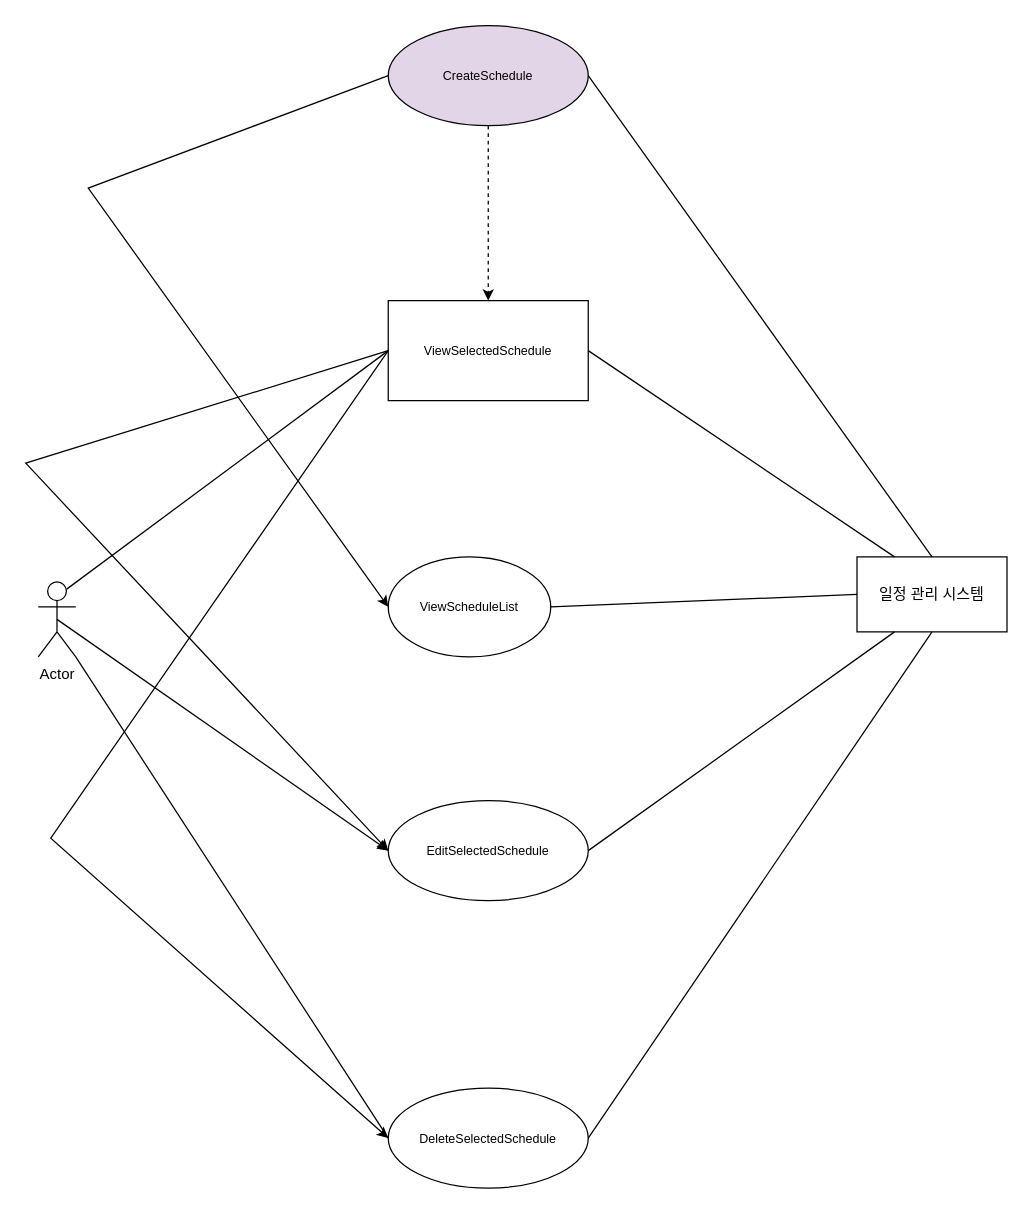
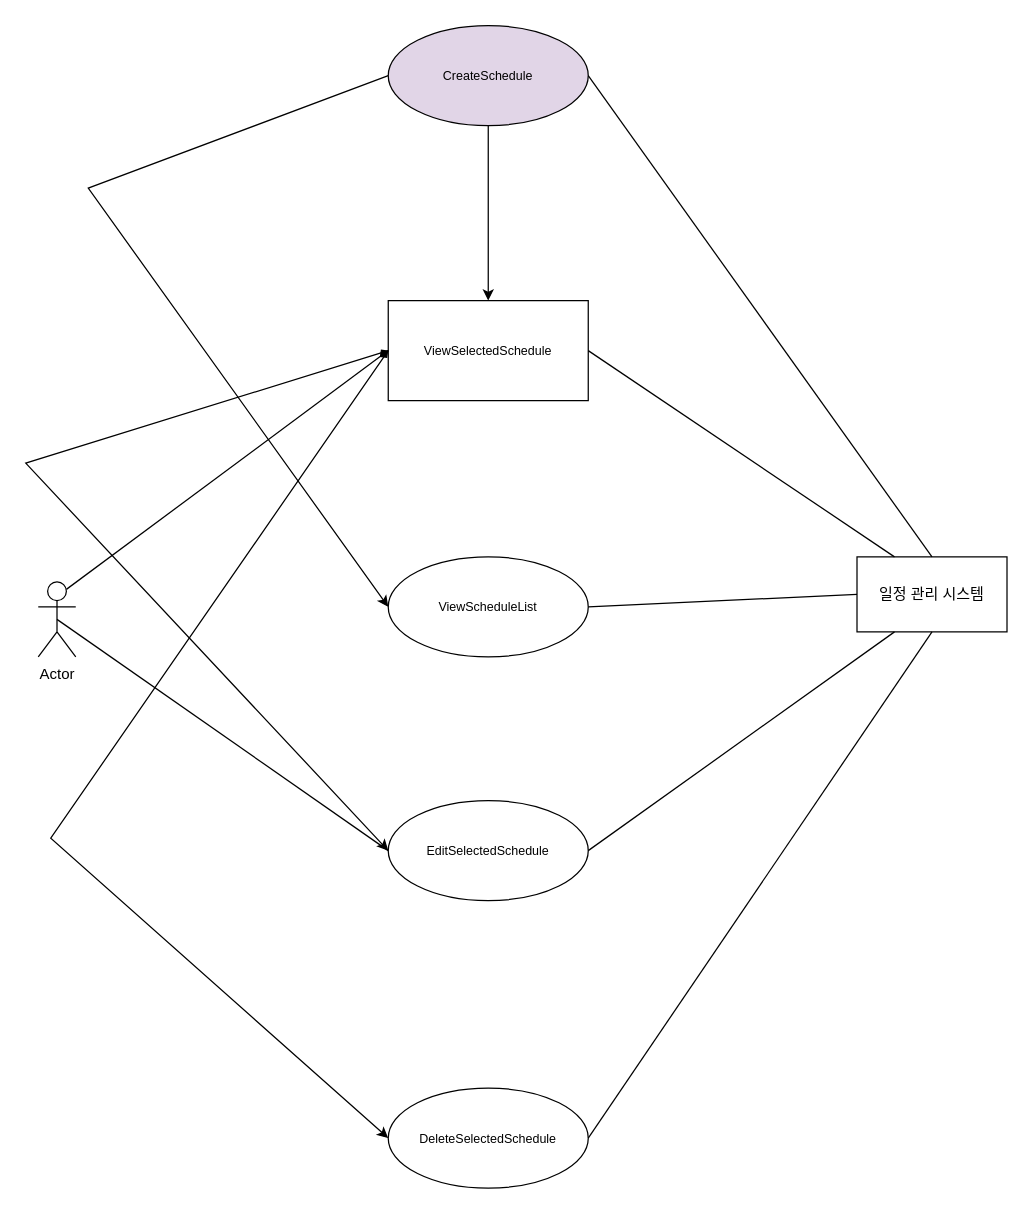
edge "CreateSchedule" -> "ViewSelectedSchedule": style dashed -> solid
edge "ViewSelectedSchedule" -- "Actor": arrowhead none -> diamond
node "ViewScheduleList": size 163x100 -> 200x100
edge "Actor" -> "EditSelectedSchedule": arrowhead block -> none
edge "Actor" -- "DeleteSelectedSchedule": removed
